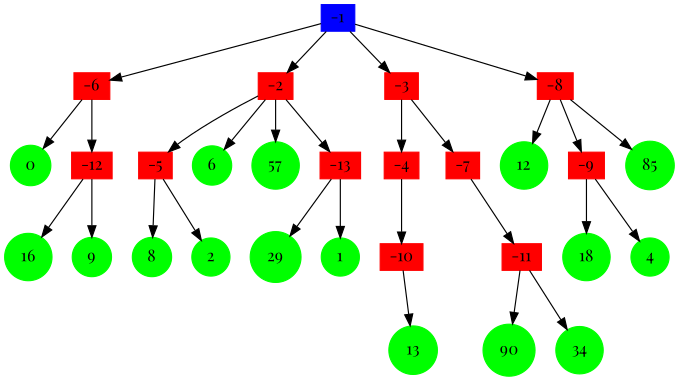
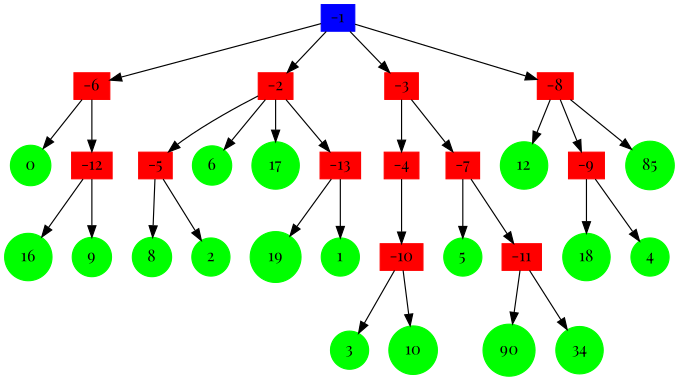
node "57": label "57" -> "17"
node "29": label "29" -> "19"
node "5": added
node "3": added
node "13": label "13" -> "10"
